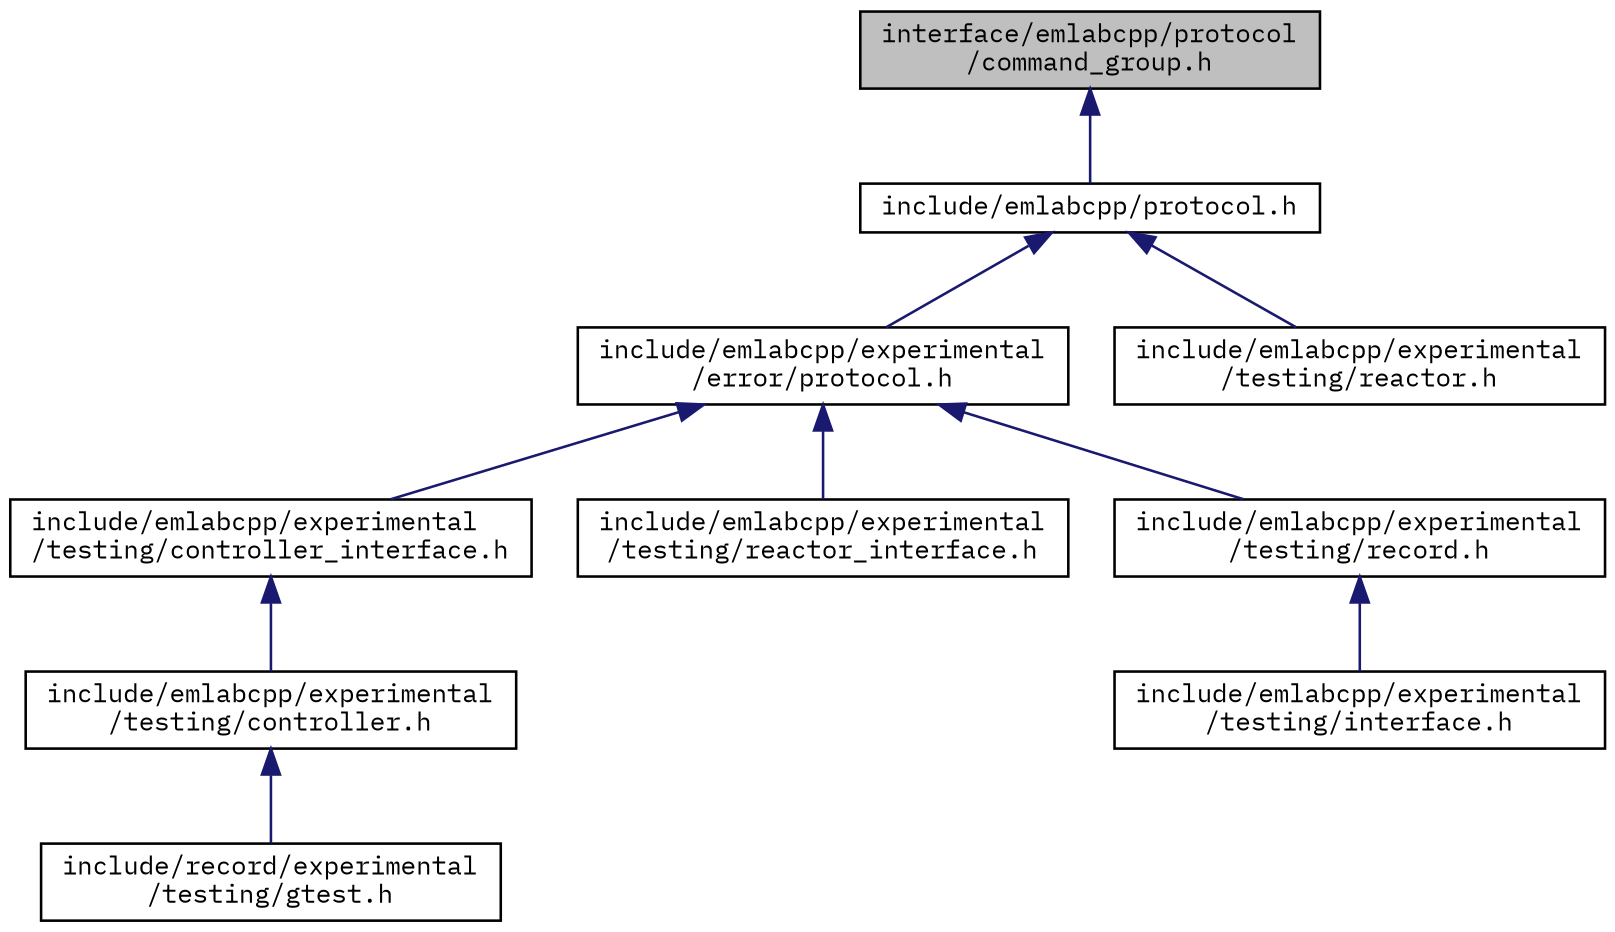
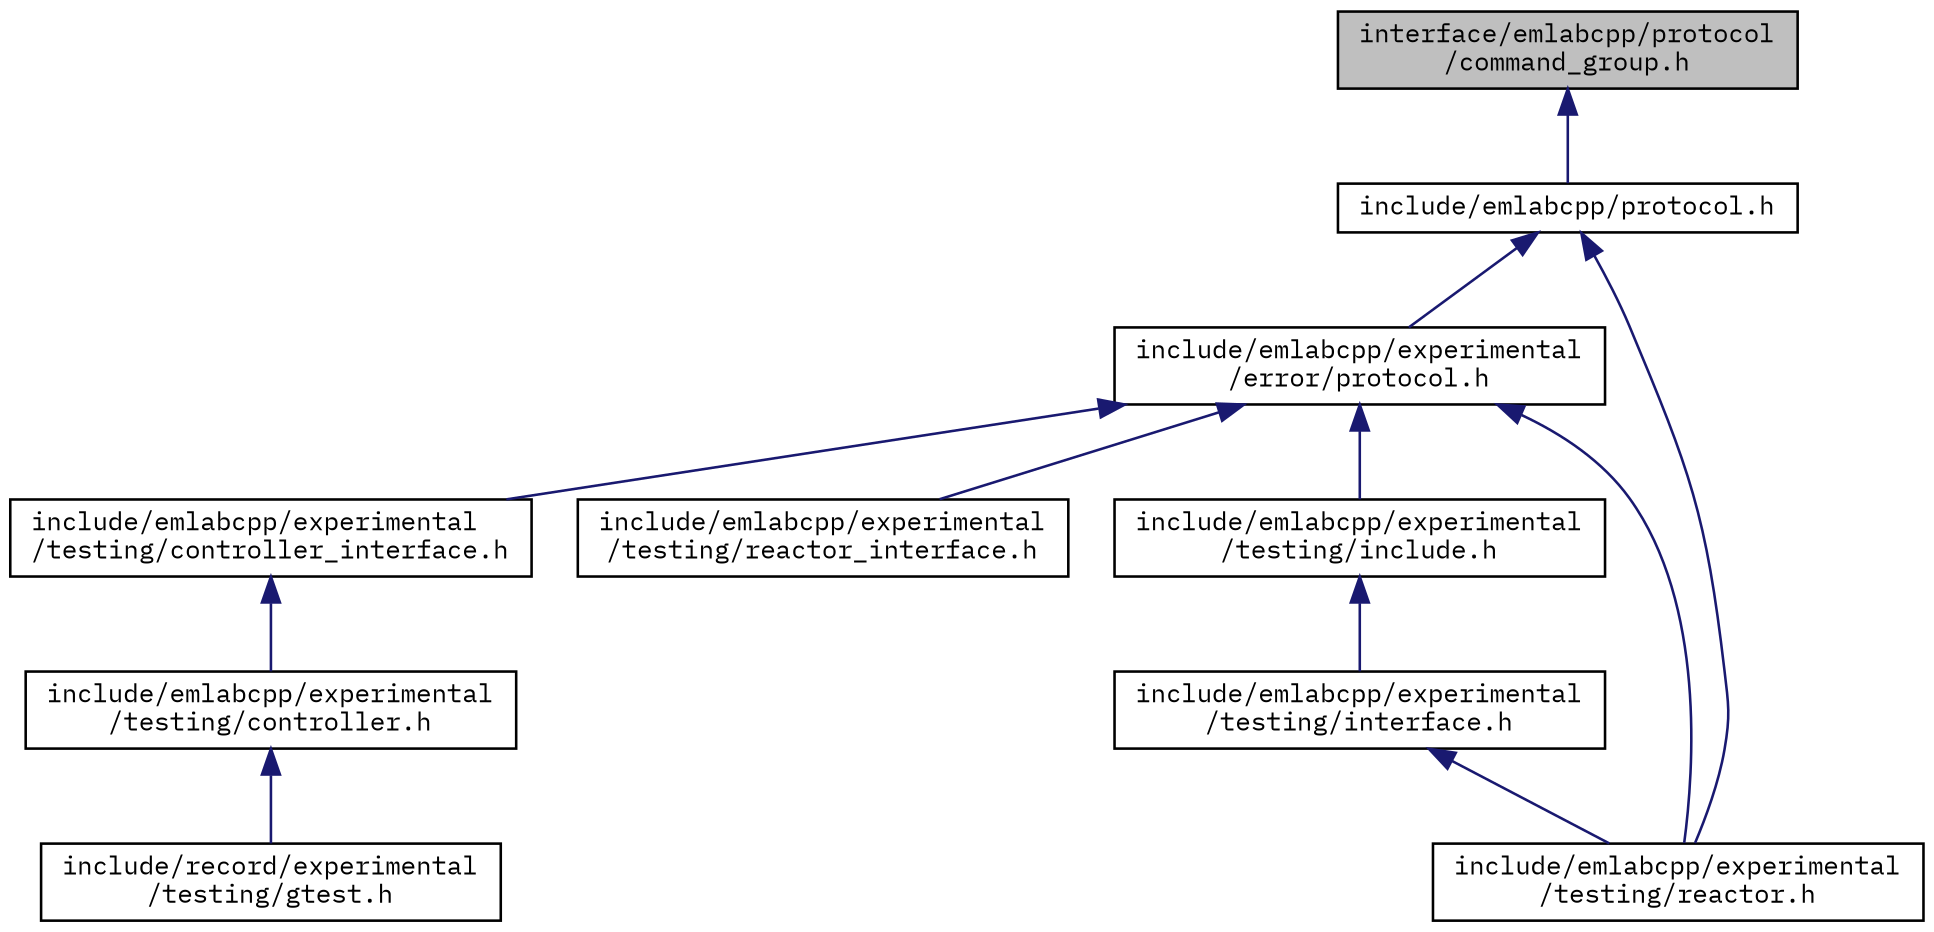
node "include/emlabcpp/experimental /testing/record.h": label "include/emlabcpp/experimental /testing/record.h" -> "include/emlabcpp/experimental /testing/include.h"
edge "include/emlabcpp/experimental /testing/reactor.h" -> "include/emlabcpp/experimental /error/protocol.h": added
edge "include/emlabcpp/experimental /testing/reactor.h" -> "include/emlabcpp/experimental /testing/interface.h": added
